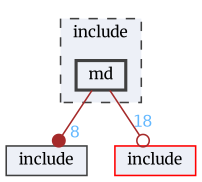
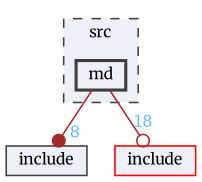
cluster "include": label "include" -> "src"
